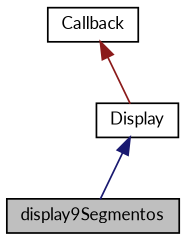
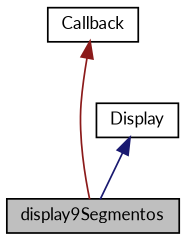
edge "Display" -> "Callback": now "display9Segmentos" -> "Callback"
